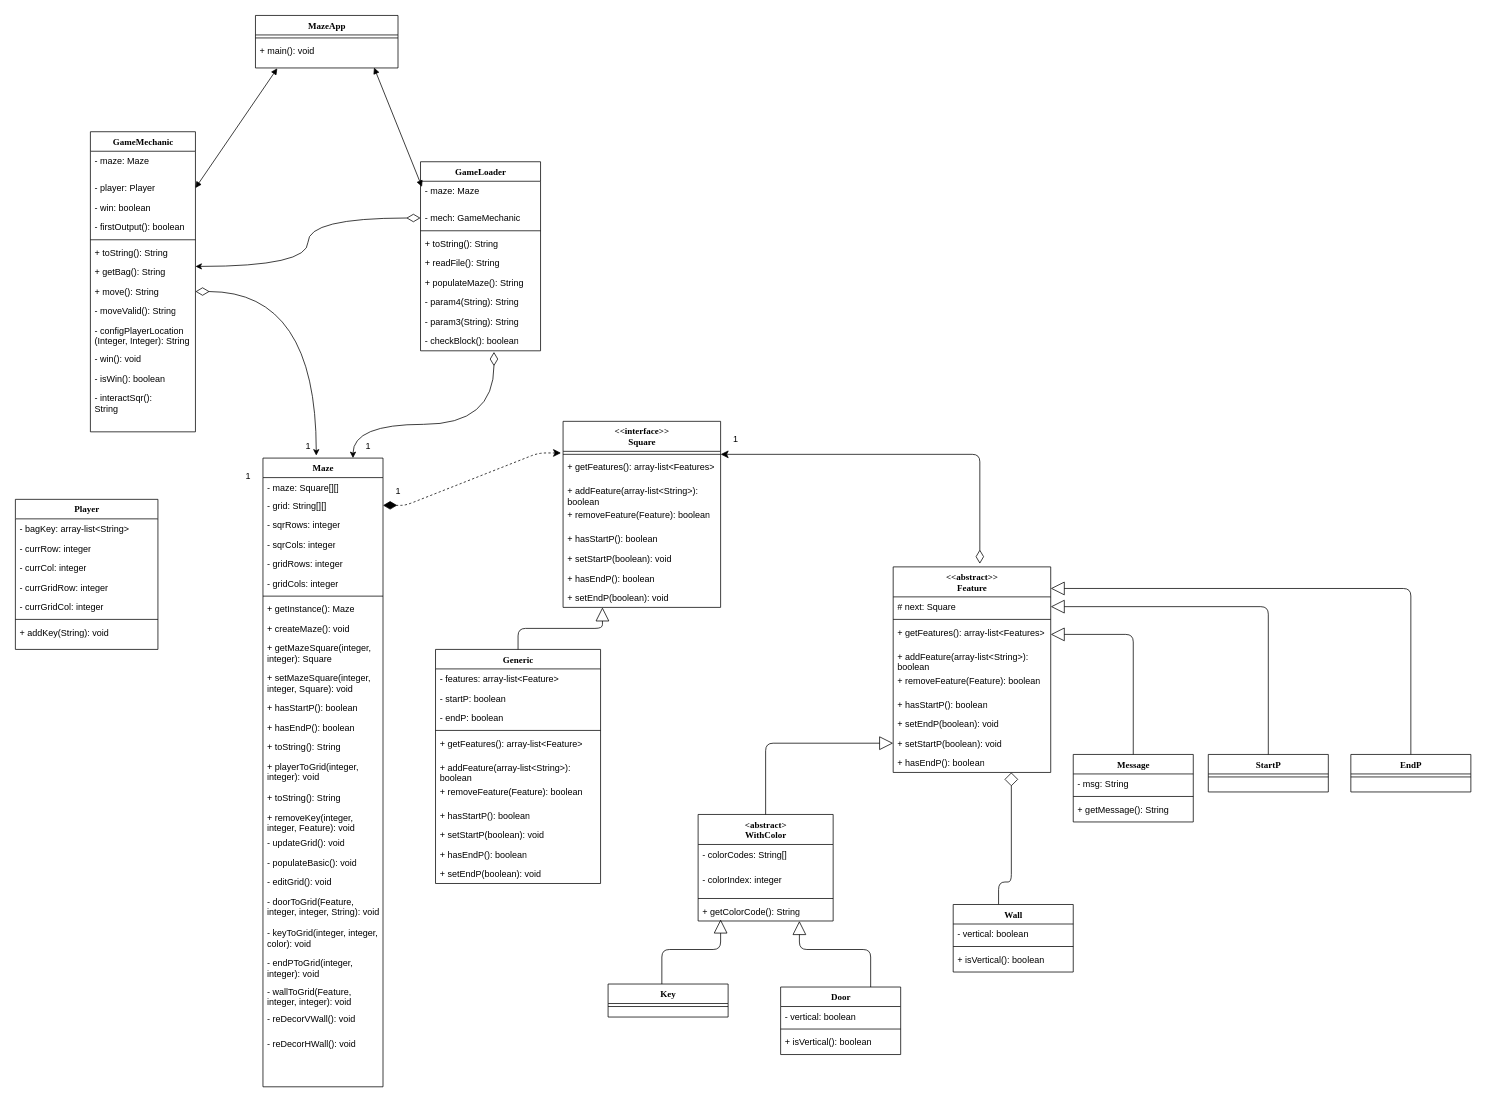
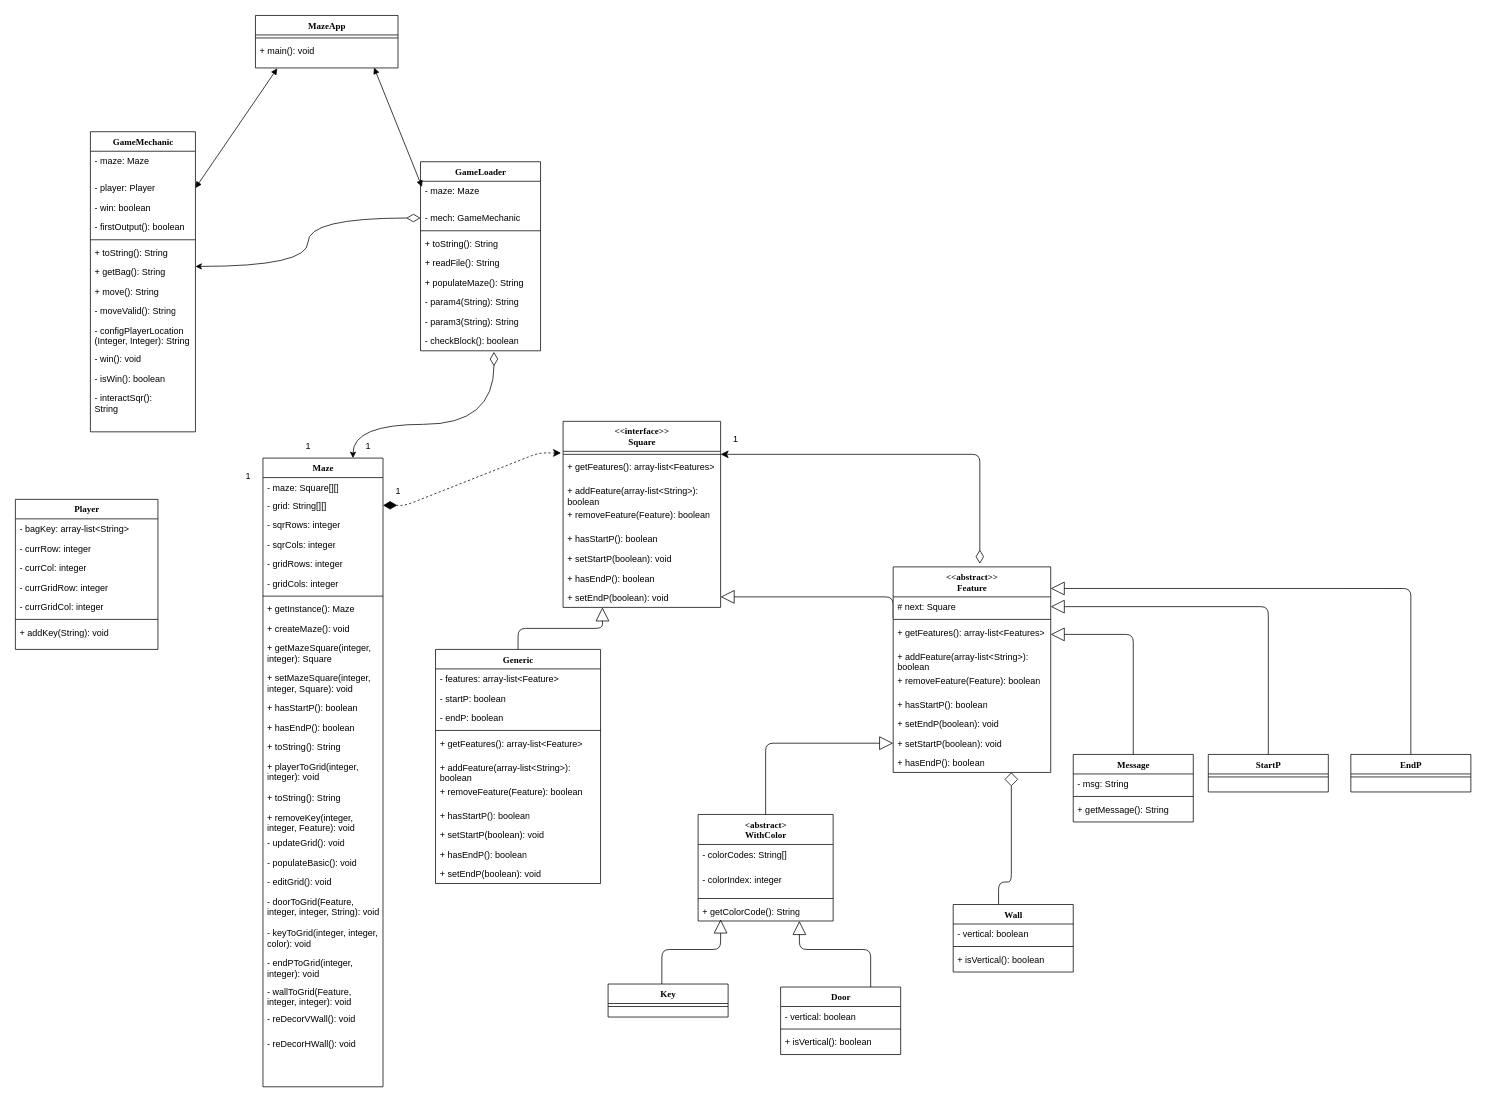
edge "+ move(): String" -- "Maze": removed
edge "<<abstract>> Feature" -> "<<interface>> Square": added
